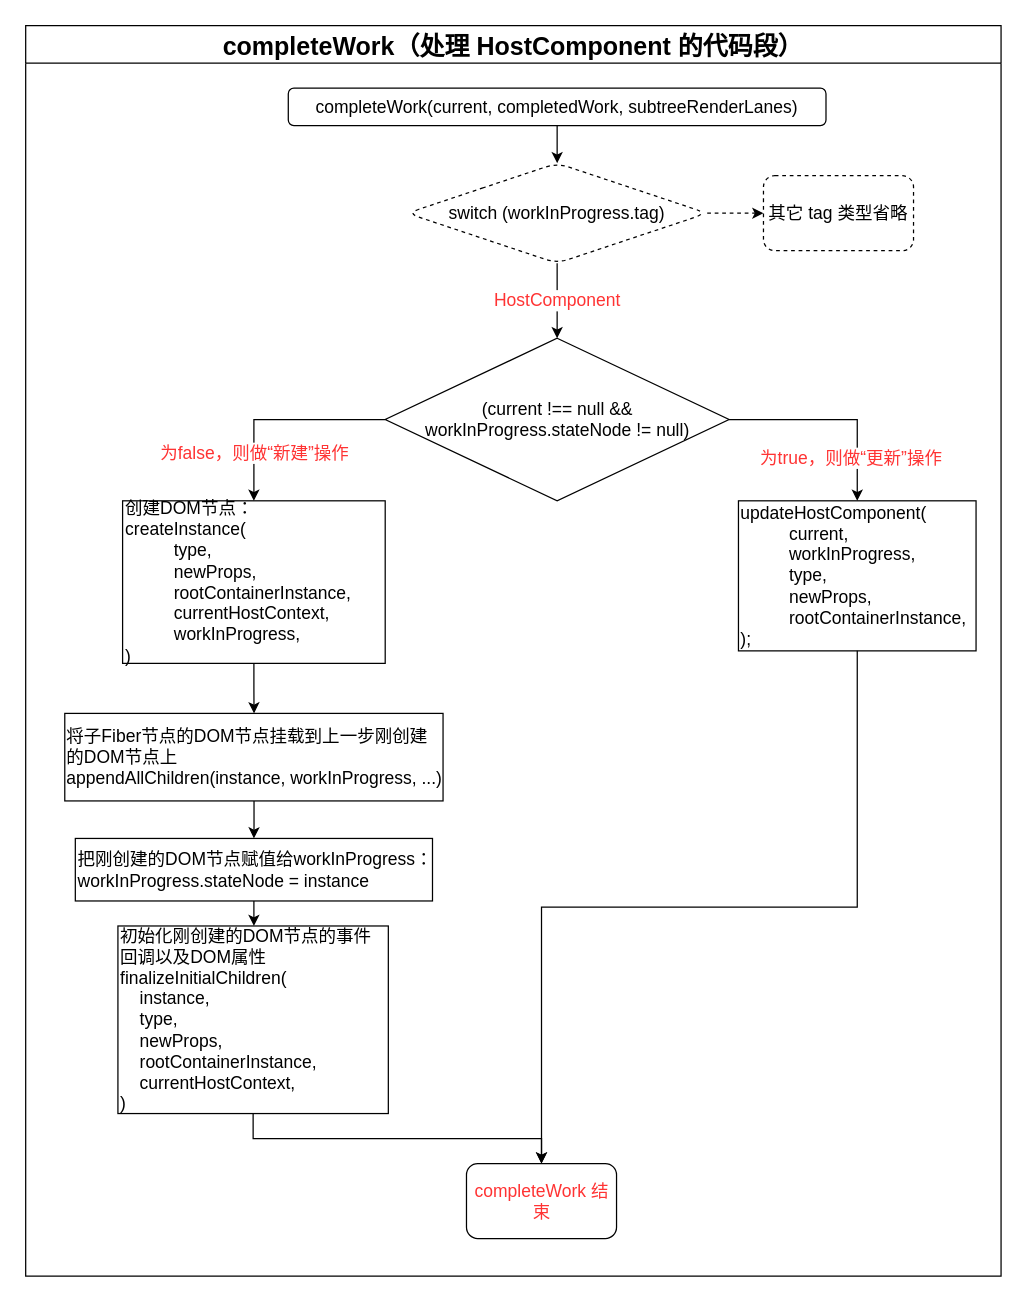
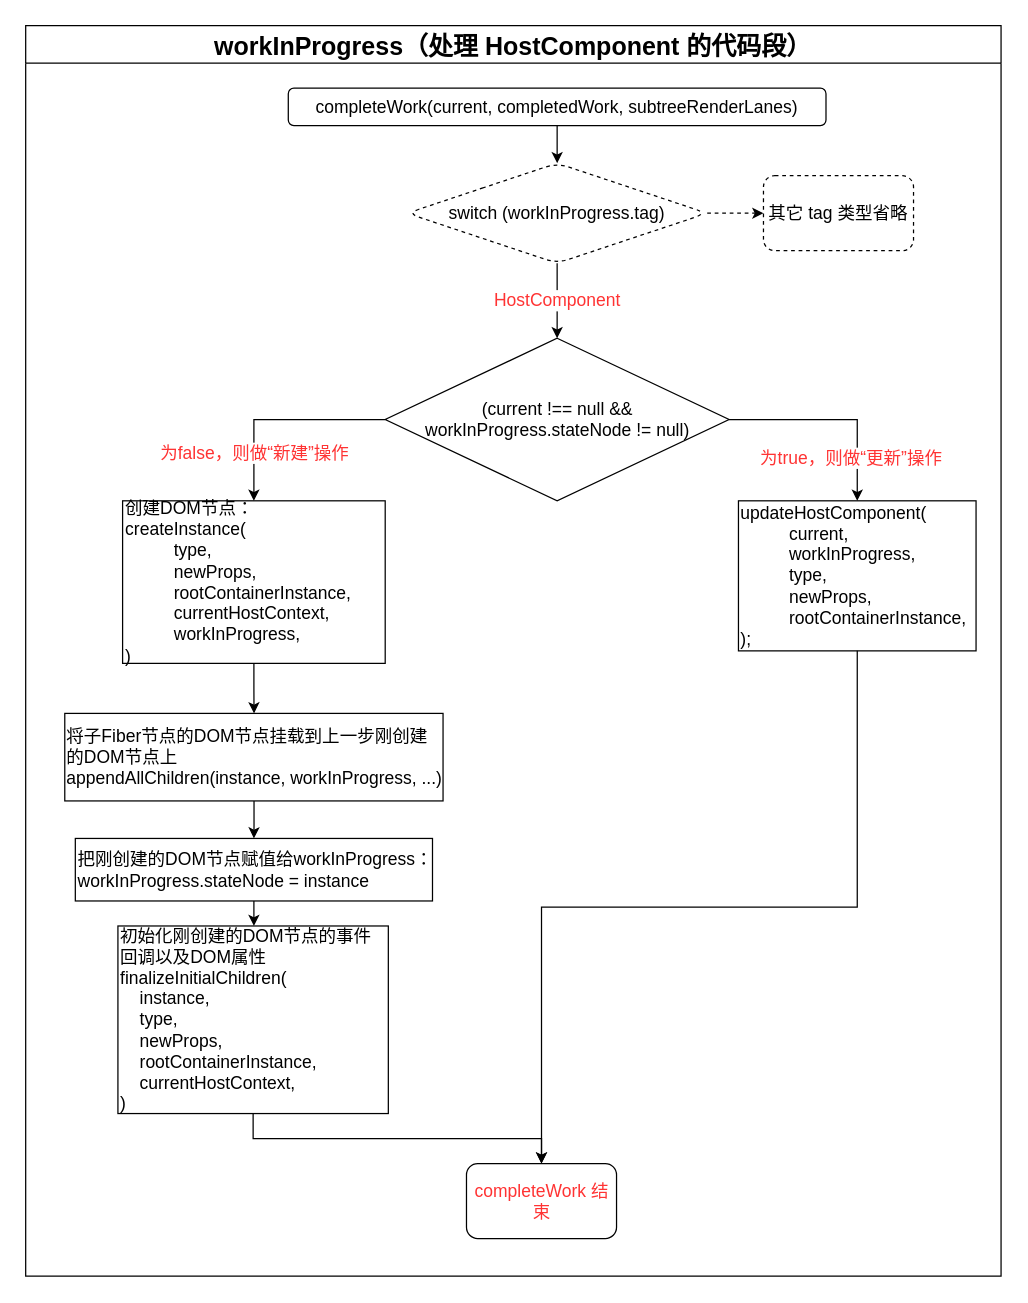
node "completeWork（处理 HostComponent 的代码段）": label "completeWork（处理 HostComponent 的代码段）" -> "workInProgress（处理 HostComponent 的代码段）"
